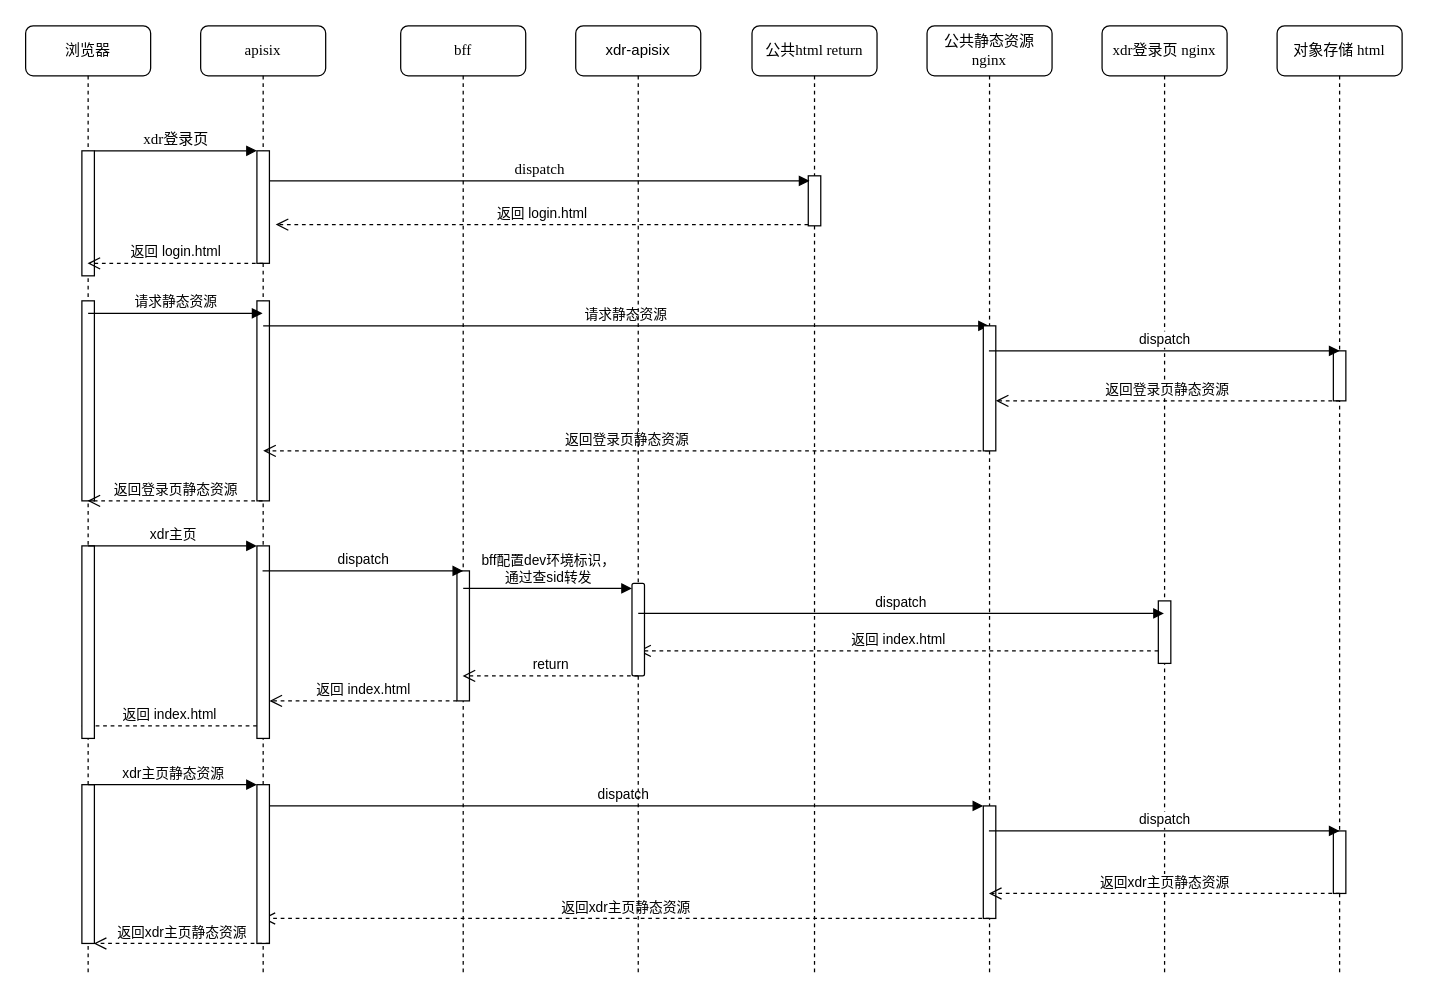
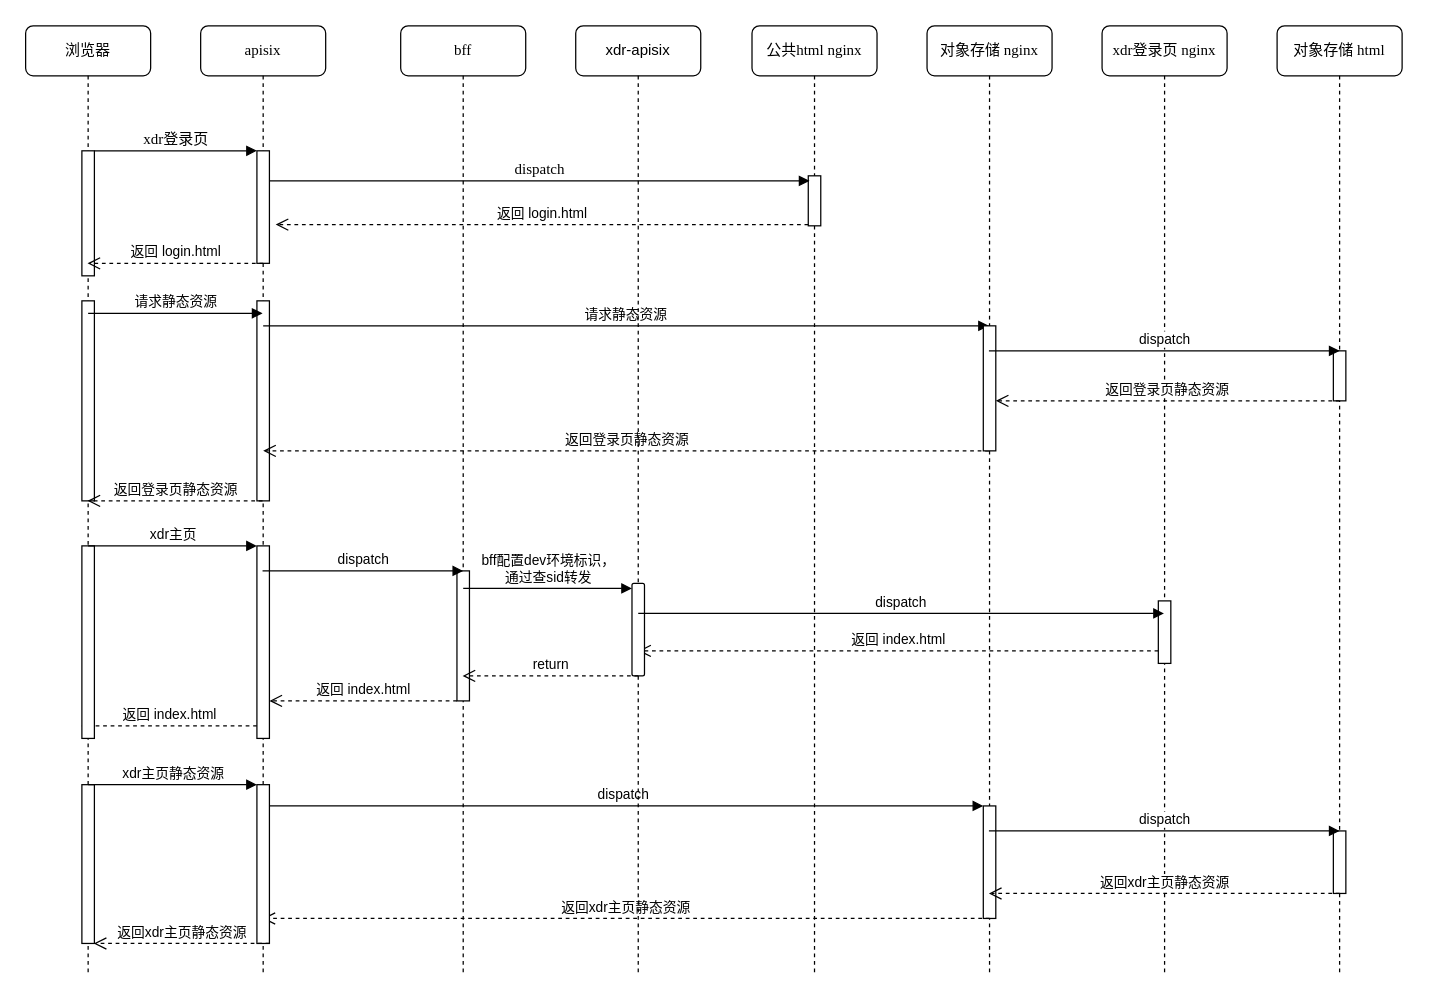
node "公共html return": label "公共html return" -> "公共html nginx"
node "公共静态资源 nginx": label "公共静态资源 nginx" -> "对象存储 nginx"
